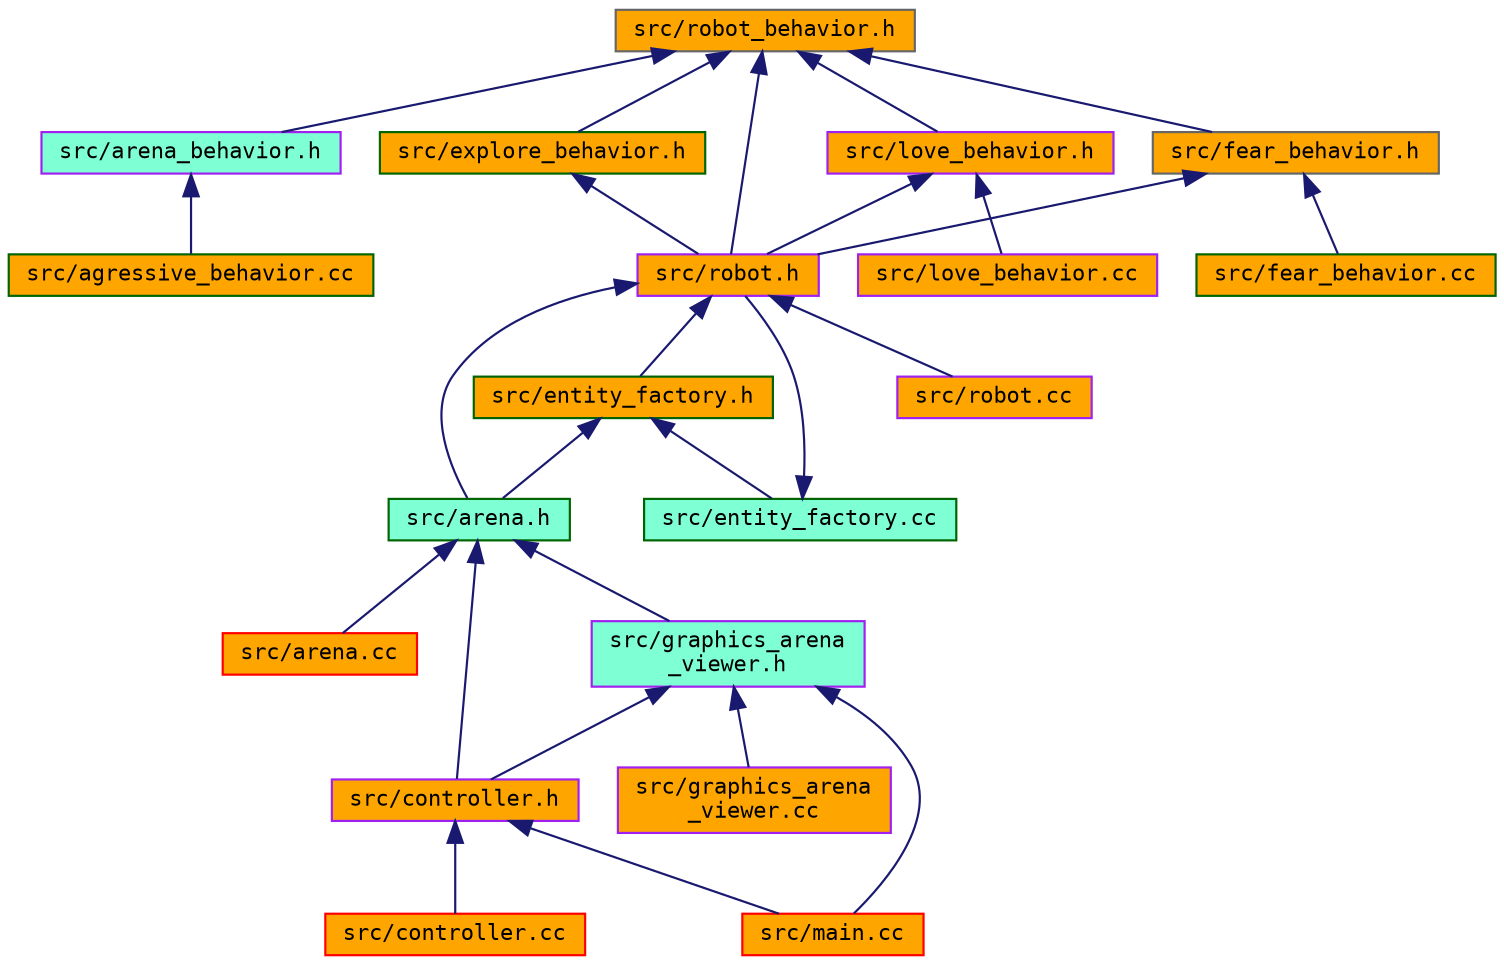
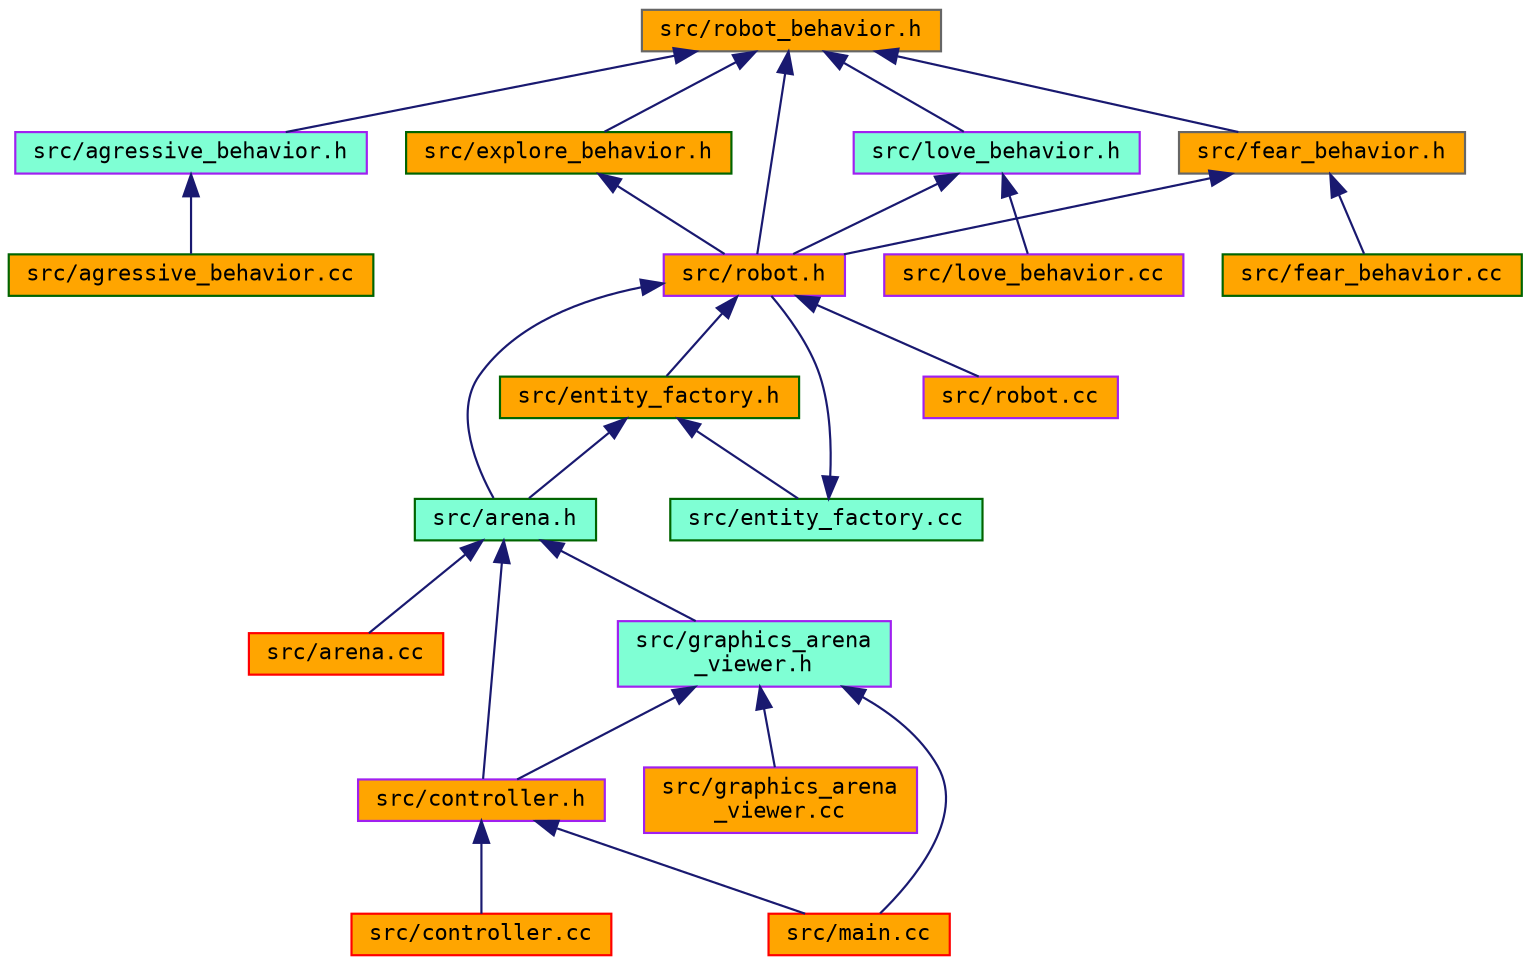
node "src/arena_behavior.h": label "src/arena_behavior.h" -> "src/agressive_behavior.h"
node "src/love_behavior.h": fillcolor orange -> aquamarine
